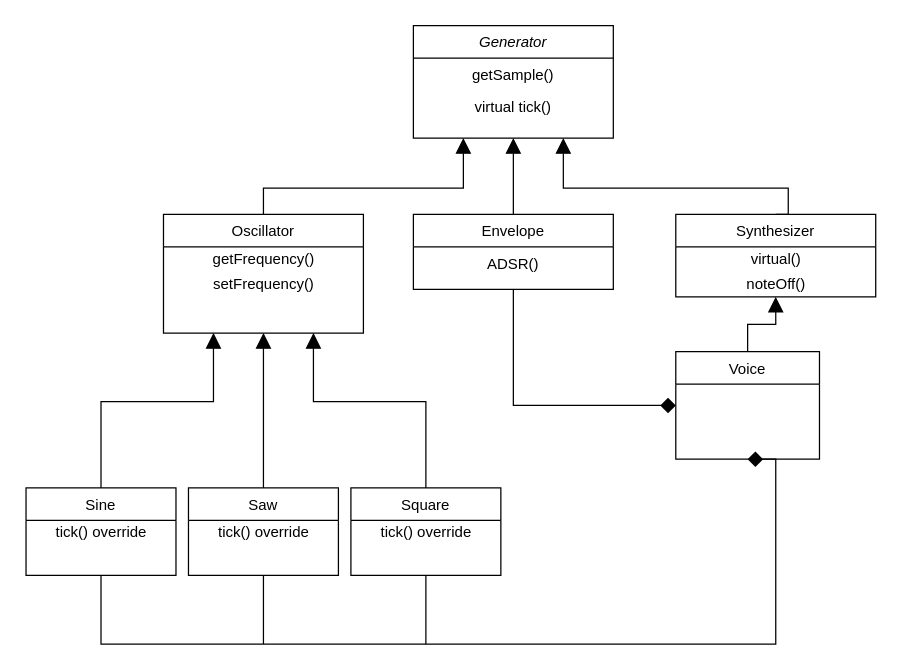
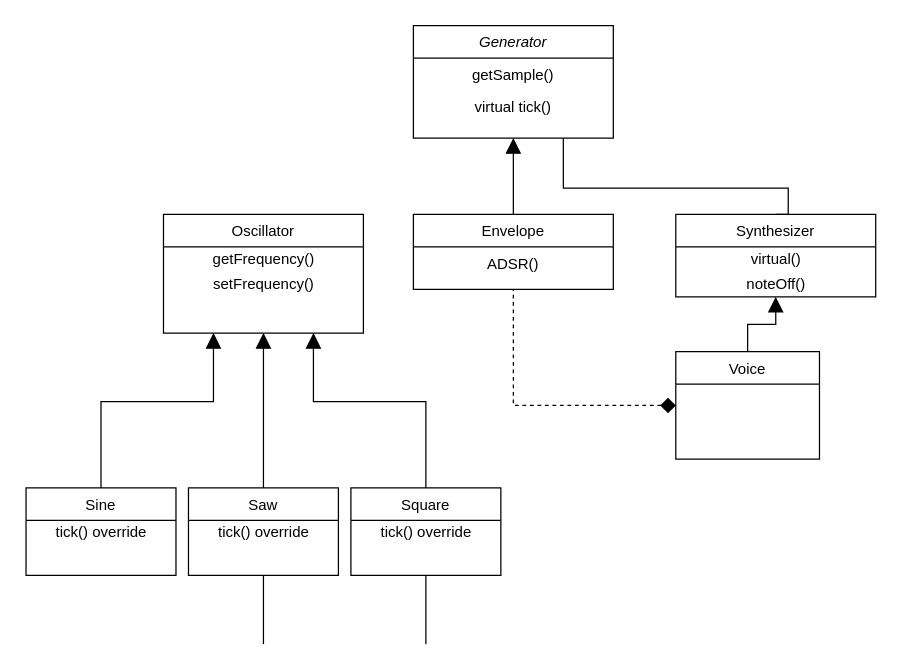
edge "Synthesizer" -> "Generator": arrowhead block -> none
edge "Oscillator" -> "Generator": removed
edge "Envelope" -> "Voice": style solid -> dashed
edge "Sine" -> "Voice": removed
